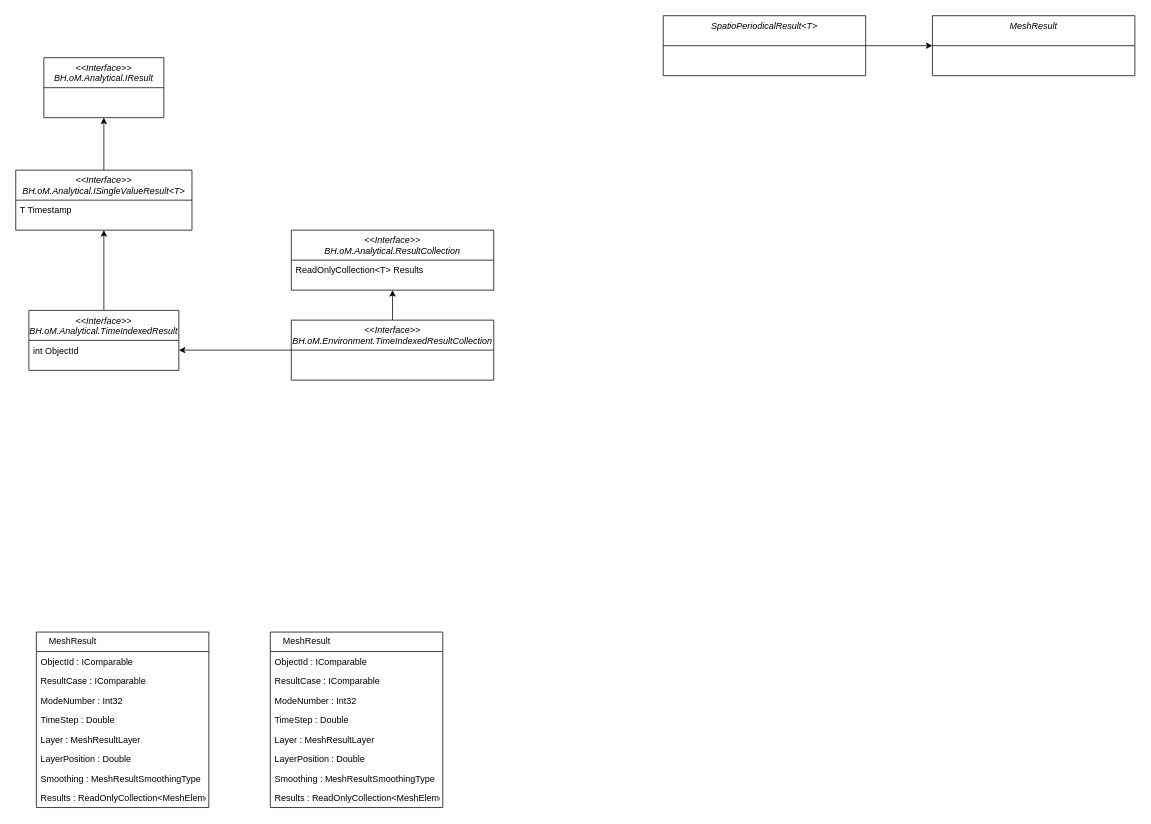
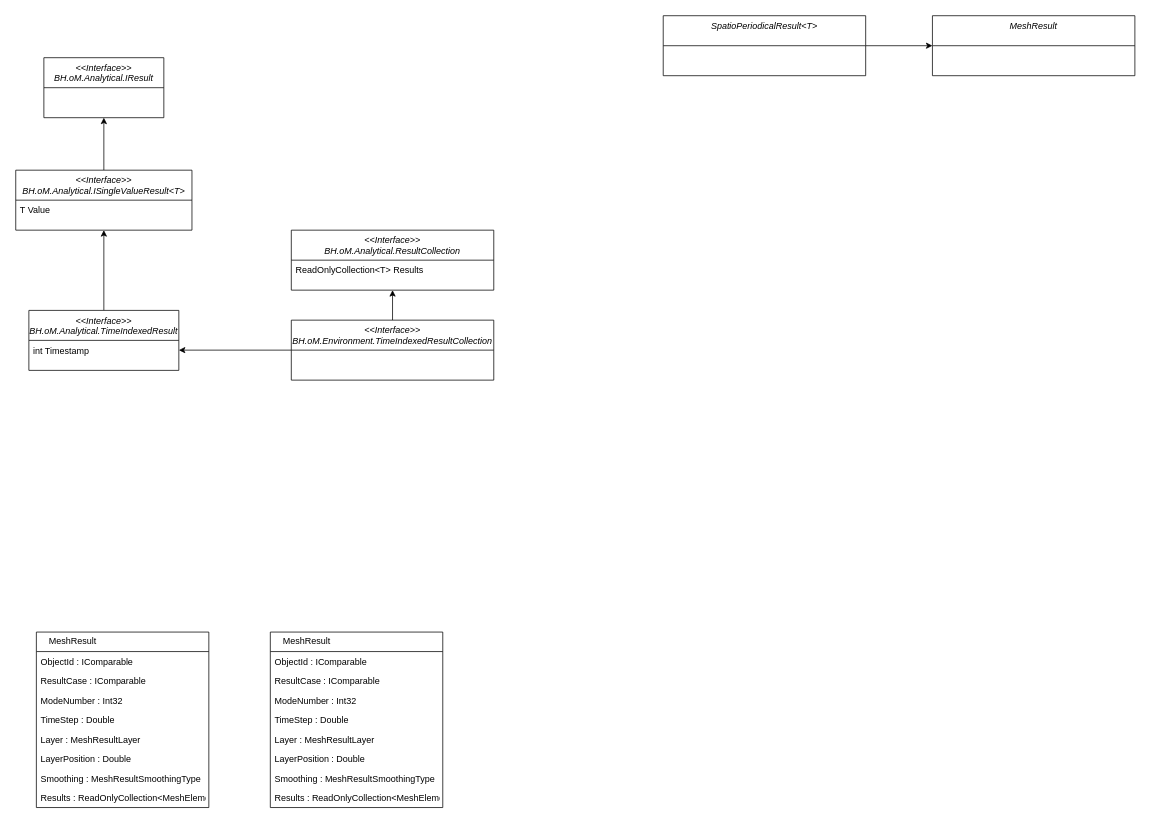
node "T Timestamp": label "T Timestamp" -> "T Value"
node "int ObjectId": label "int ObjectId" -> "int Timestamp"
